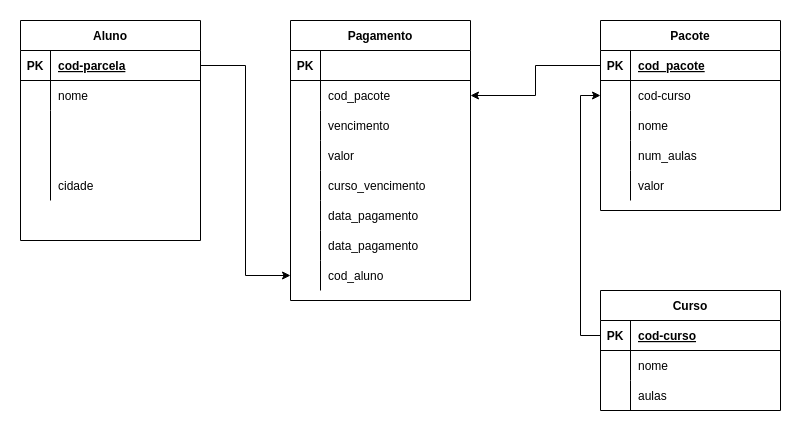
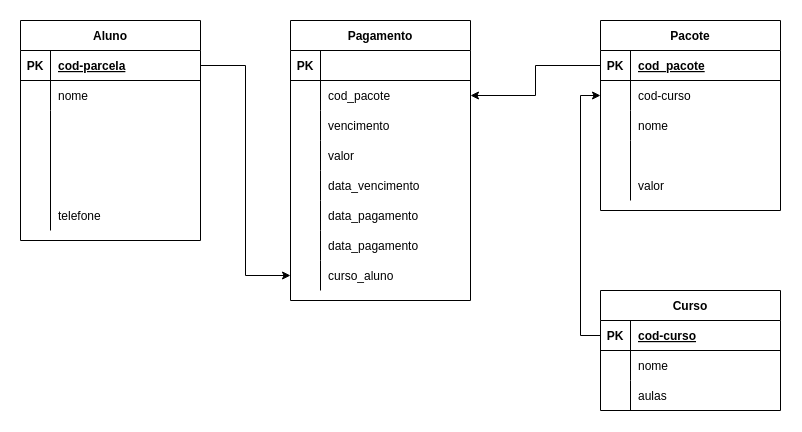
node "num_aulas": removed
node "cidade": removed
node "curso_vencimento": label "curso_vencimento" -> "data_vencimento"
node "telefone": added
node "cod_aluno": label "cod_aluno" -> "curso_aluno"
